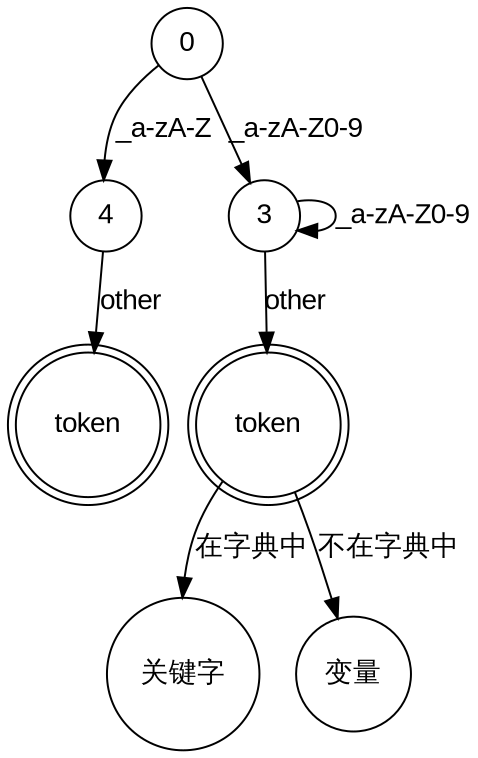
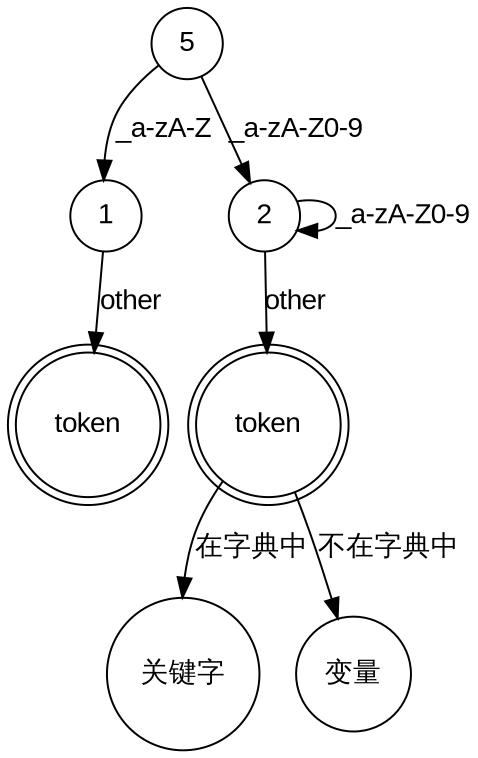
node "0": label "0" -> "5"
node "4": label "4" -> "1"
node "3": label "3" -> "2"
